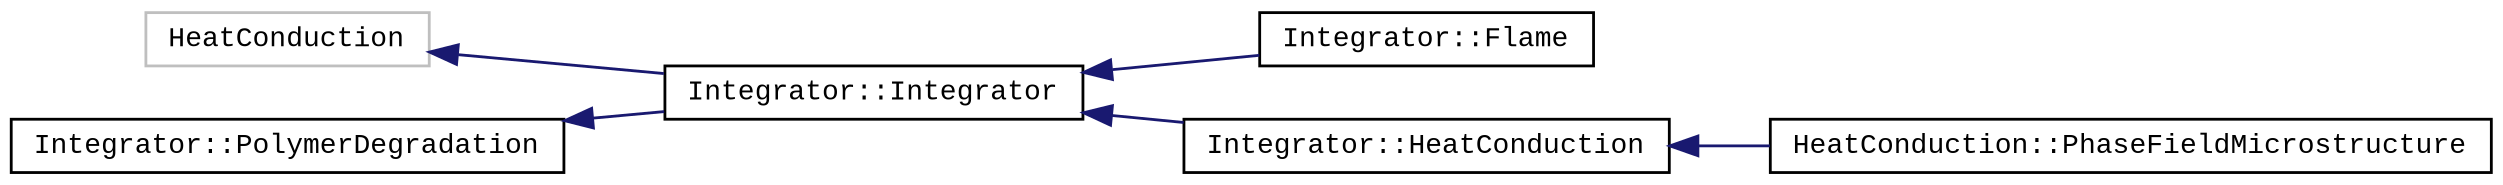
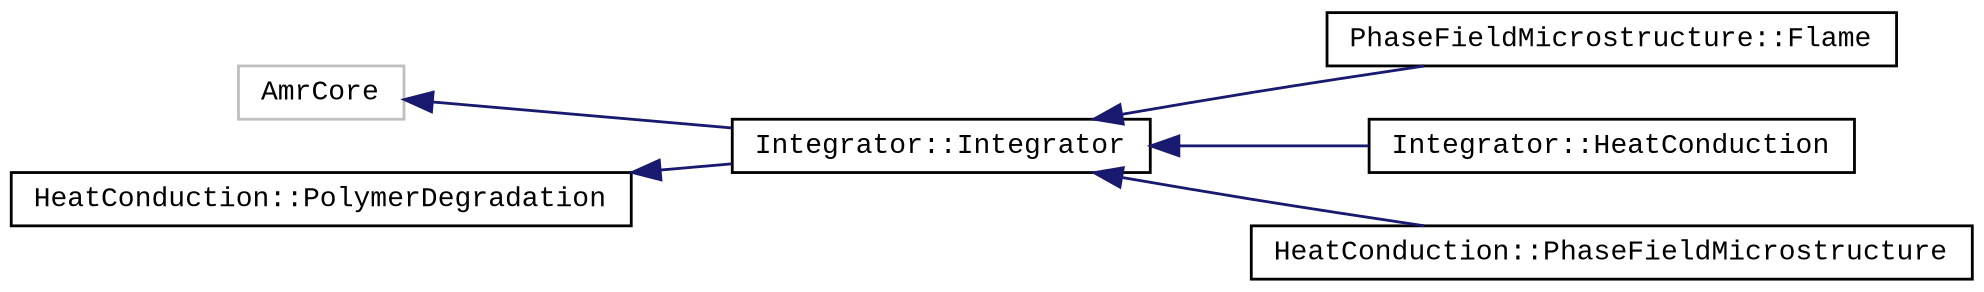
node "HeatConduction": label "HeatConduction" -> "AmrCore"
node "Integrator::Flame": label "Integrator::Flame" -> "PhaseFieldMicrostructure::Flame"
node "Integrator::PolymerDegradation": label "Integrator::PolymerDegradation" -> "HeatConduction::PolymerDegradation"
edge "HeatConduction::PhaseFieldMicrostructure" -> "Integrator::HeatConduction": now "HeatConduction::PhaseFieldMicrostructure" -> "Integrator::Integrator"
